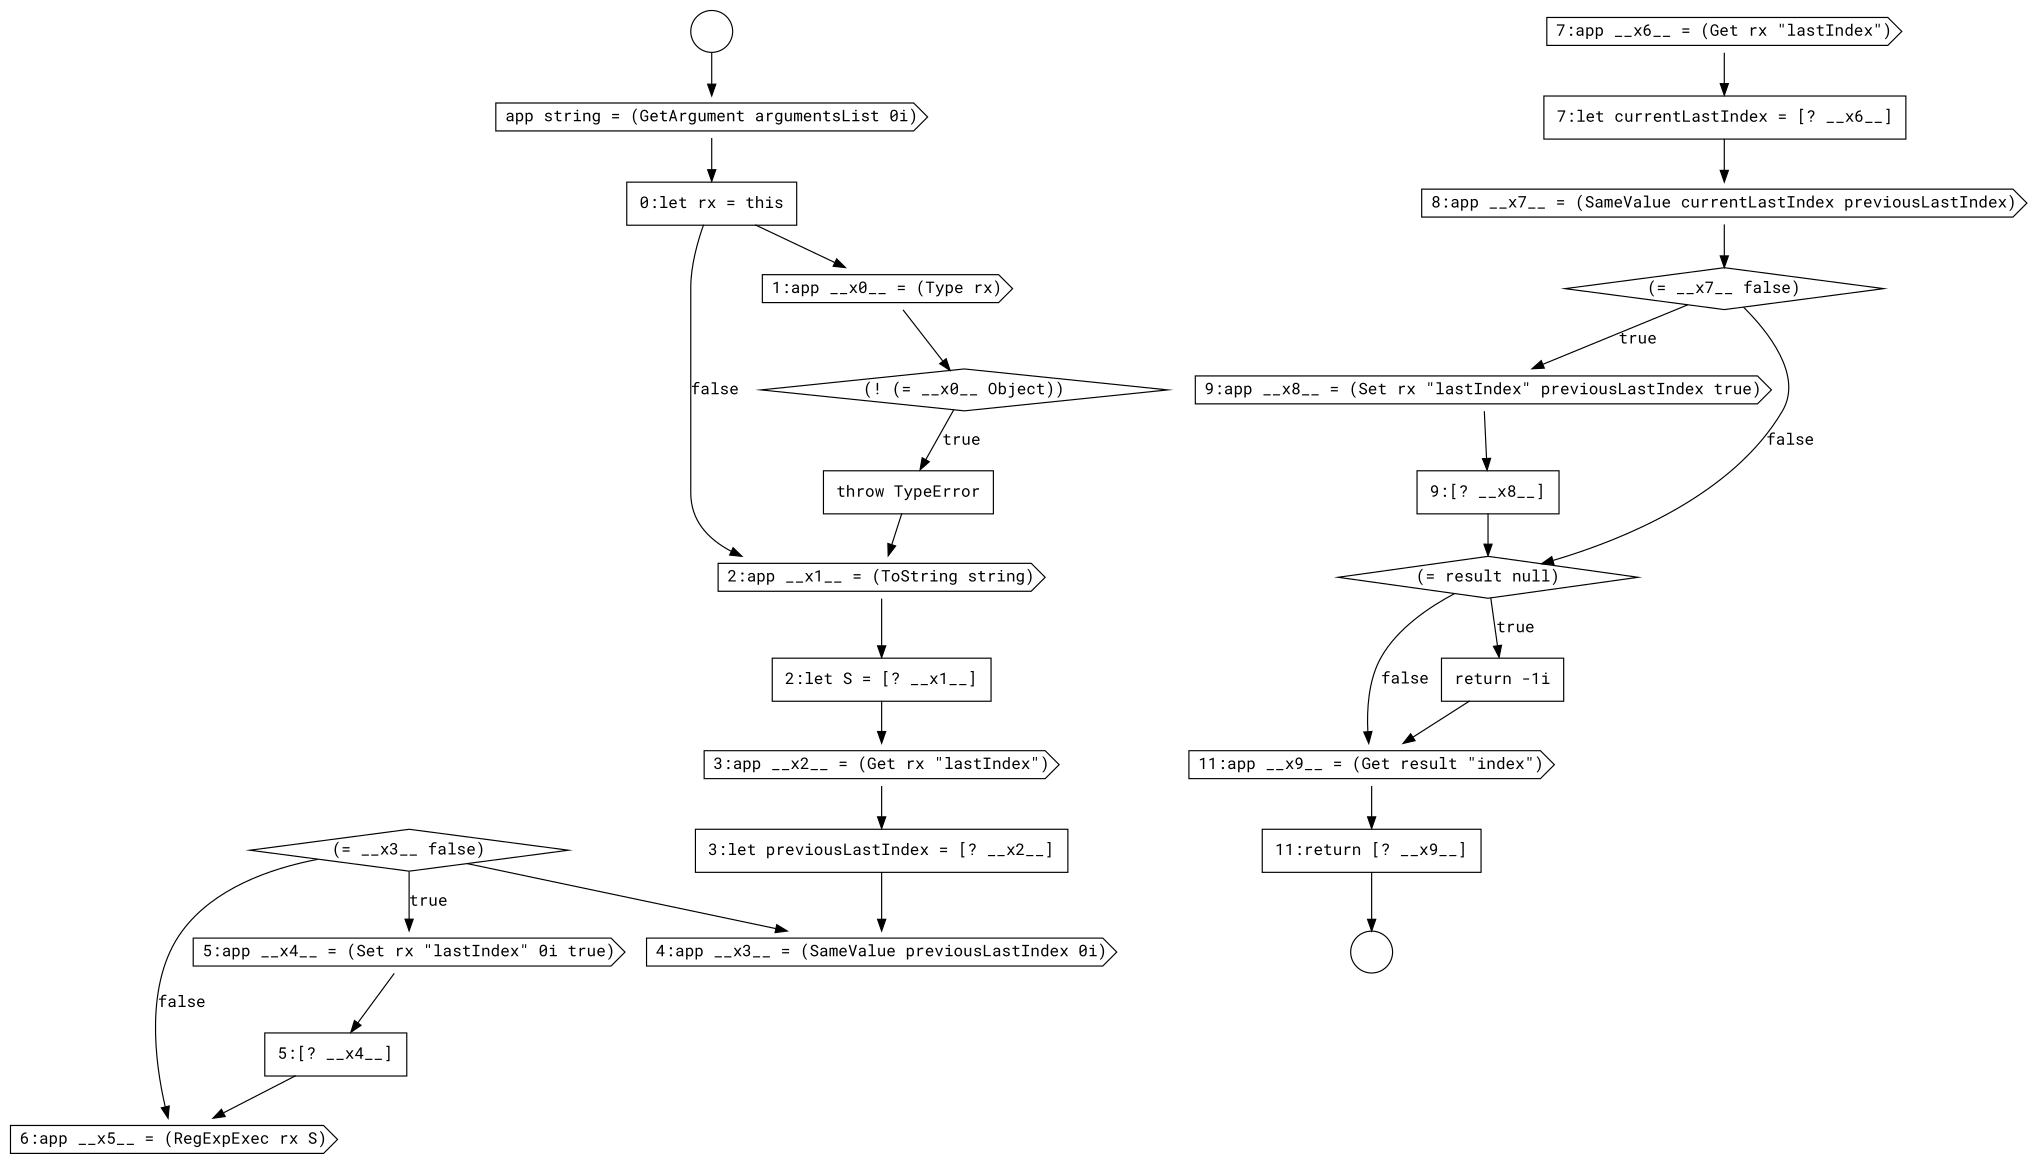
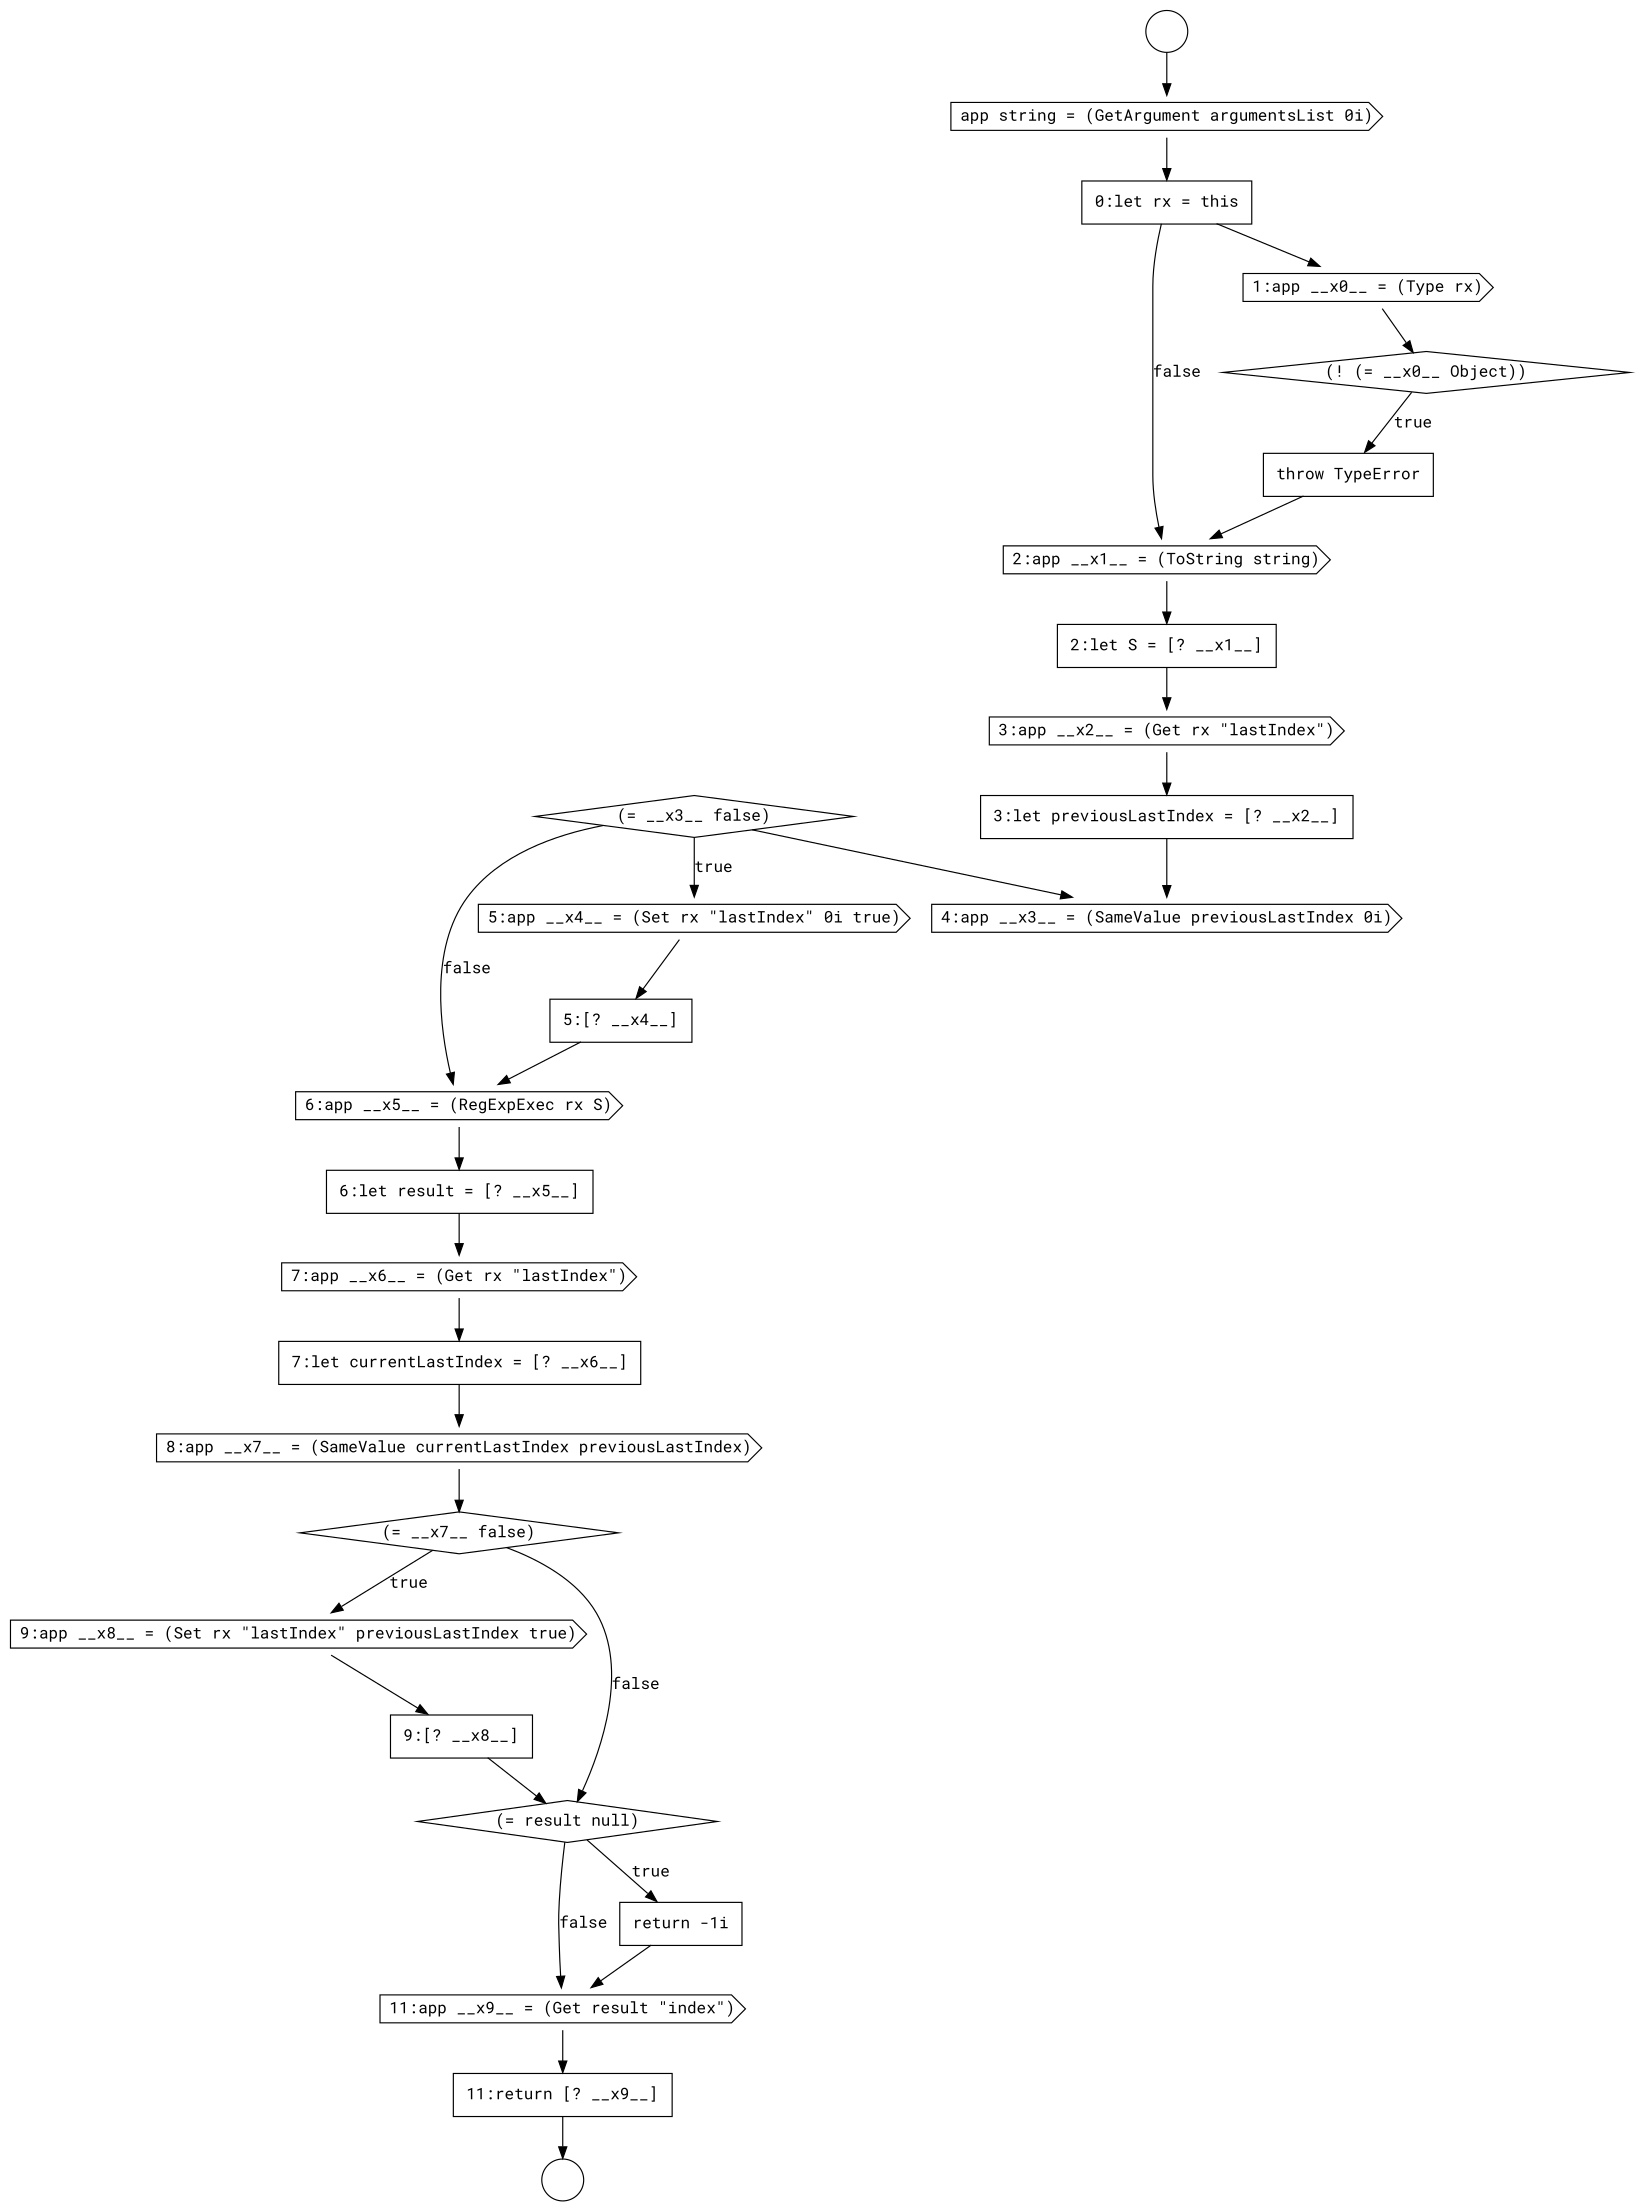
node "6:let result = [? __x5__]": added
